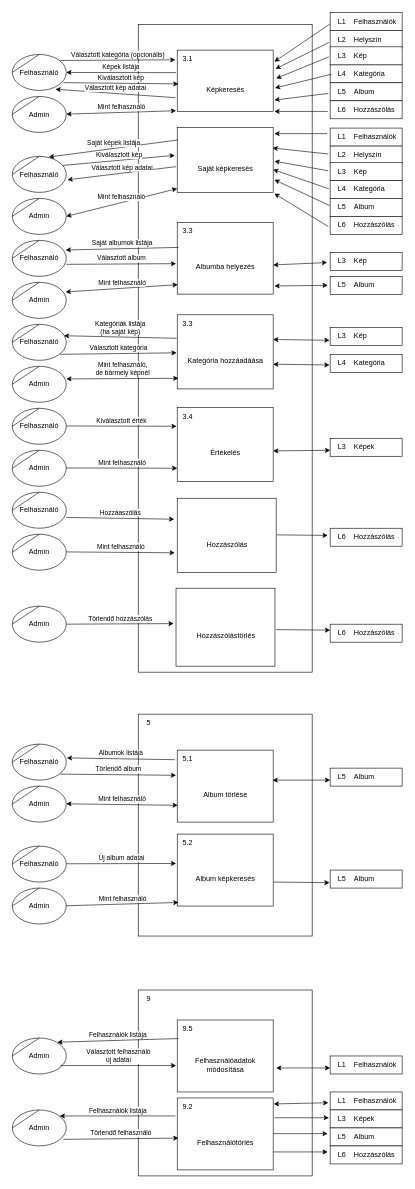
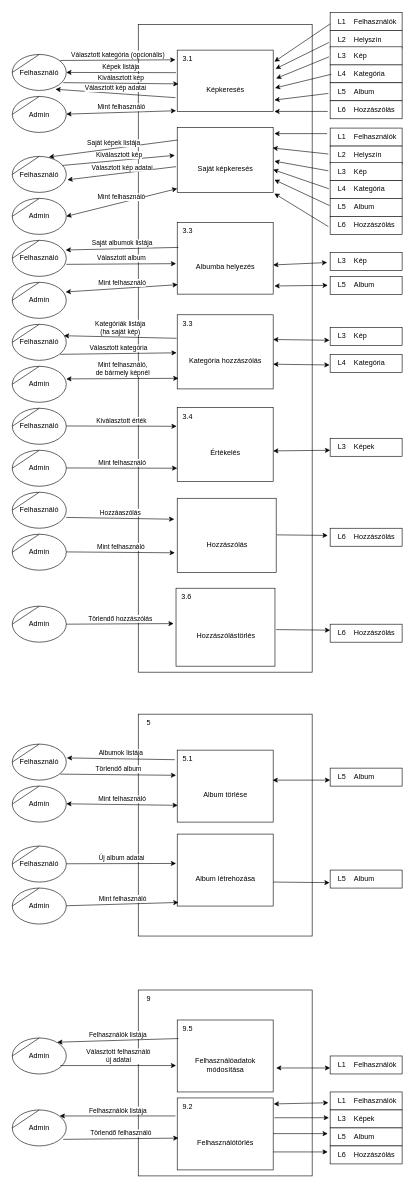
node "Kategória hozzáadáása": label "Kategória hozzáadáása" -> "Kategória hozzászólás"
node "3.6": added
node "5.2": removed
node "Album képkeresés": label "Album képkeresés" -> "Album létrehozása"
